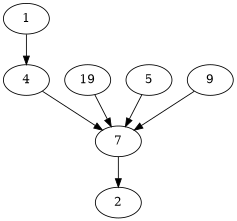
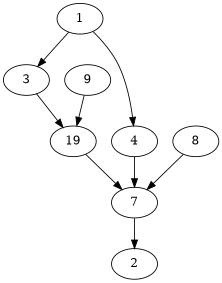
node "3": added
node "5": label "5" -> "8"
edge "9" -> "7": now "9" -> "19"
